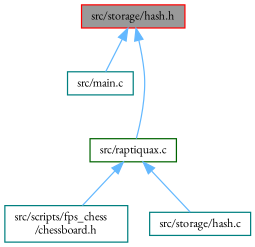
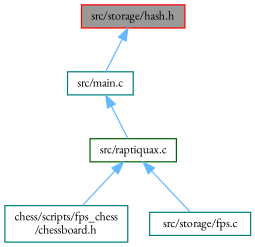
edge "src/raptiquax.c" -> "src/storage/hash.h": now "src/raptiquax.c" -> "src/main.c"
node "src/scripts/fps_chess /chessboard.h": label "src/scripts/fps_chess /chessboard.h" -> "chess/scripts/fps_chess /chessboard.h"
node "src/storage/hash.c": label "src/storage/hash.c" -> "src/storage/fps.c"
